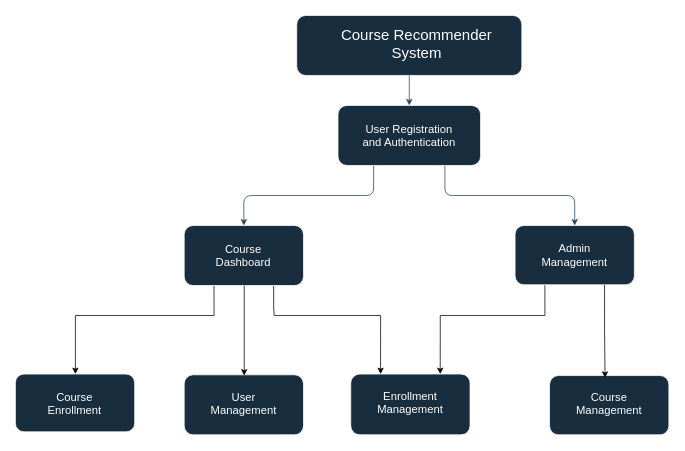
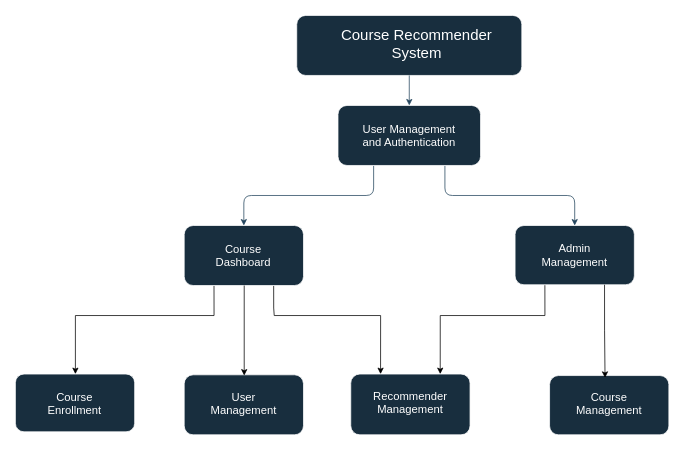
node "User Registration and Authentication": label "User Registration and Authentication" -> "User Management and Authentication"
node "Enrollment Management": label "Enrollment Management" -> "Recommender Management"
